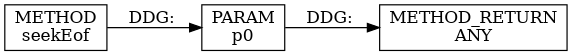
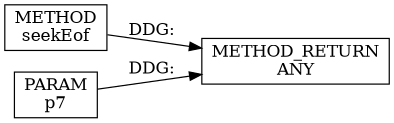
edge "METHOD" -> "PARAM": now "METHOD" -> "METHOD_RETURN"
node "PARAM": text "p0" -> "p7"
